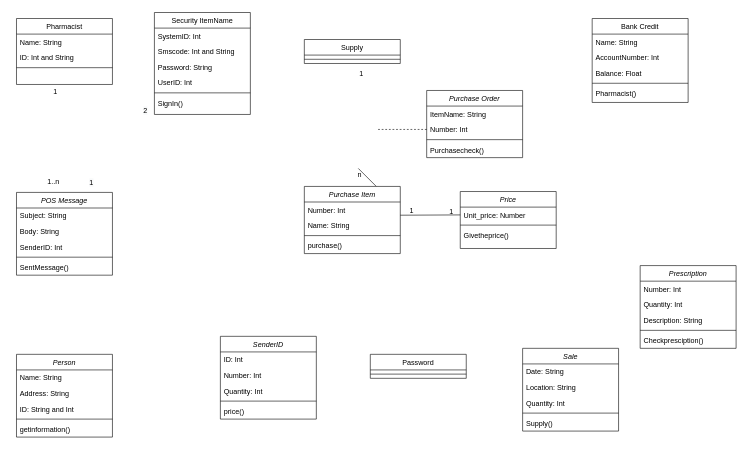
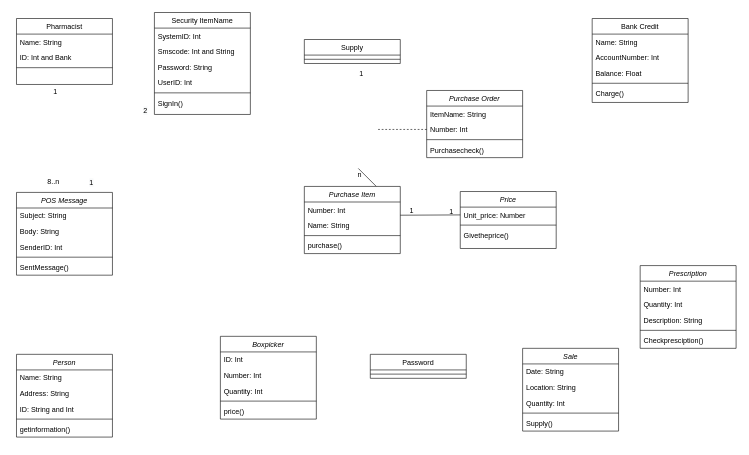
node "ID: Int and String": label "ID: Int and String" -> "ID: Int and Bank"
node "Pharmacist()": label "Pharmacist()" -> "Charge()"
node "1..n": label "1..n" -> "8..n"
node "SenderID": label "SenderID" -> "Boxpicker"
